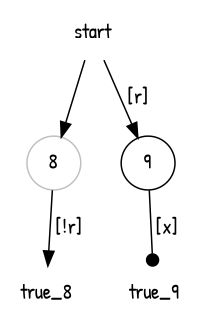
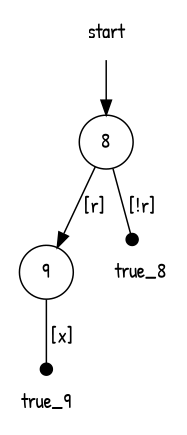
edge "start" -> "9": now "8" -> "9"
node "8": color gray -> black
edge "8" -> "true_8": arrowhead normal -> dot
